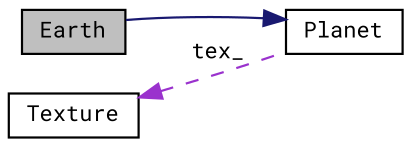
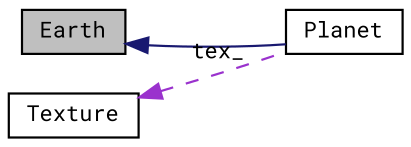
edge "Earth" -> "Planet": reversed
